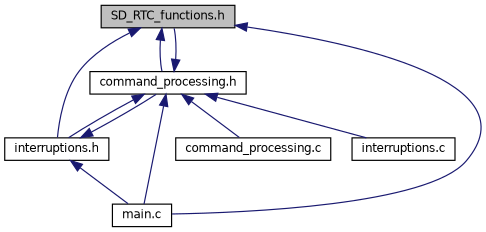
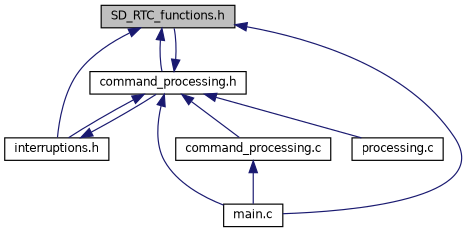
node "interruptions.c": label "interruptions.c" -> "processing.c"
edge "main.c" -> "interruptions.h": now "main.c" -> "command_processing.c"
